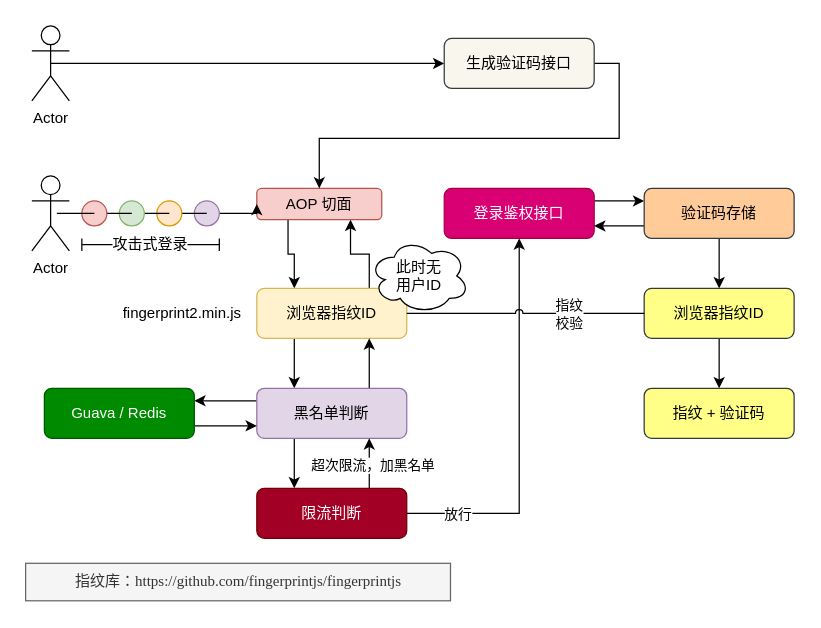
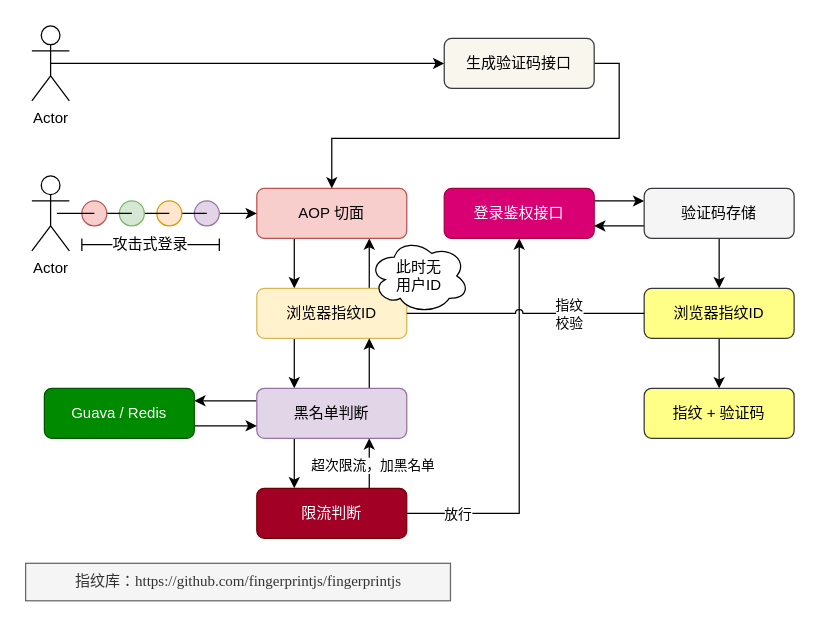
node "AOP 切面": size 125x31 -> 150x50
node "验证码存储": fillcolor #ffcc99 -> #f5f5f5
node "fingerprint2.min.js": removed
